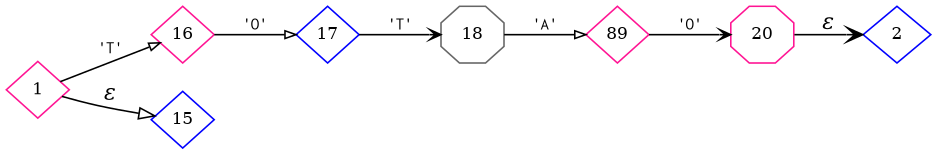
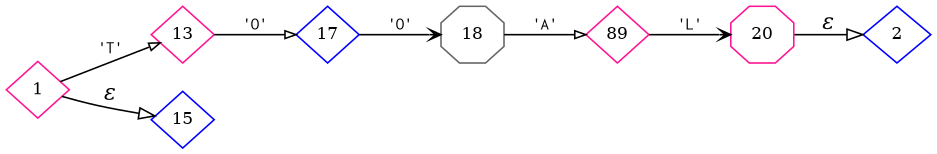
edge "17" -> "18": label "'T'" -> "'O'"
edge "89" -> "20": label "'O'" -> "'L'"
node "16": label "16" -> "13"
edge "20" -> "2": arrowhead vee -> onormal
